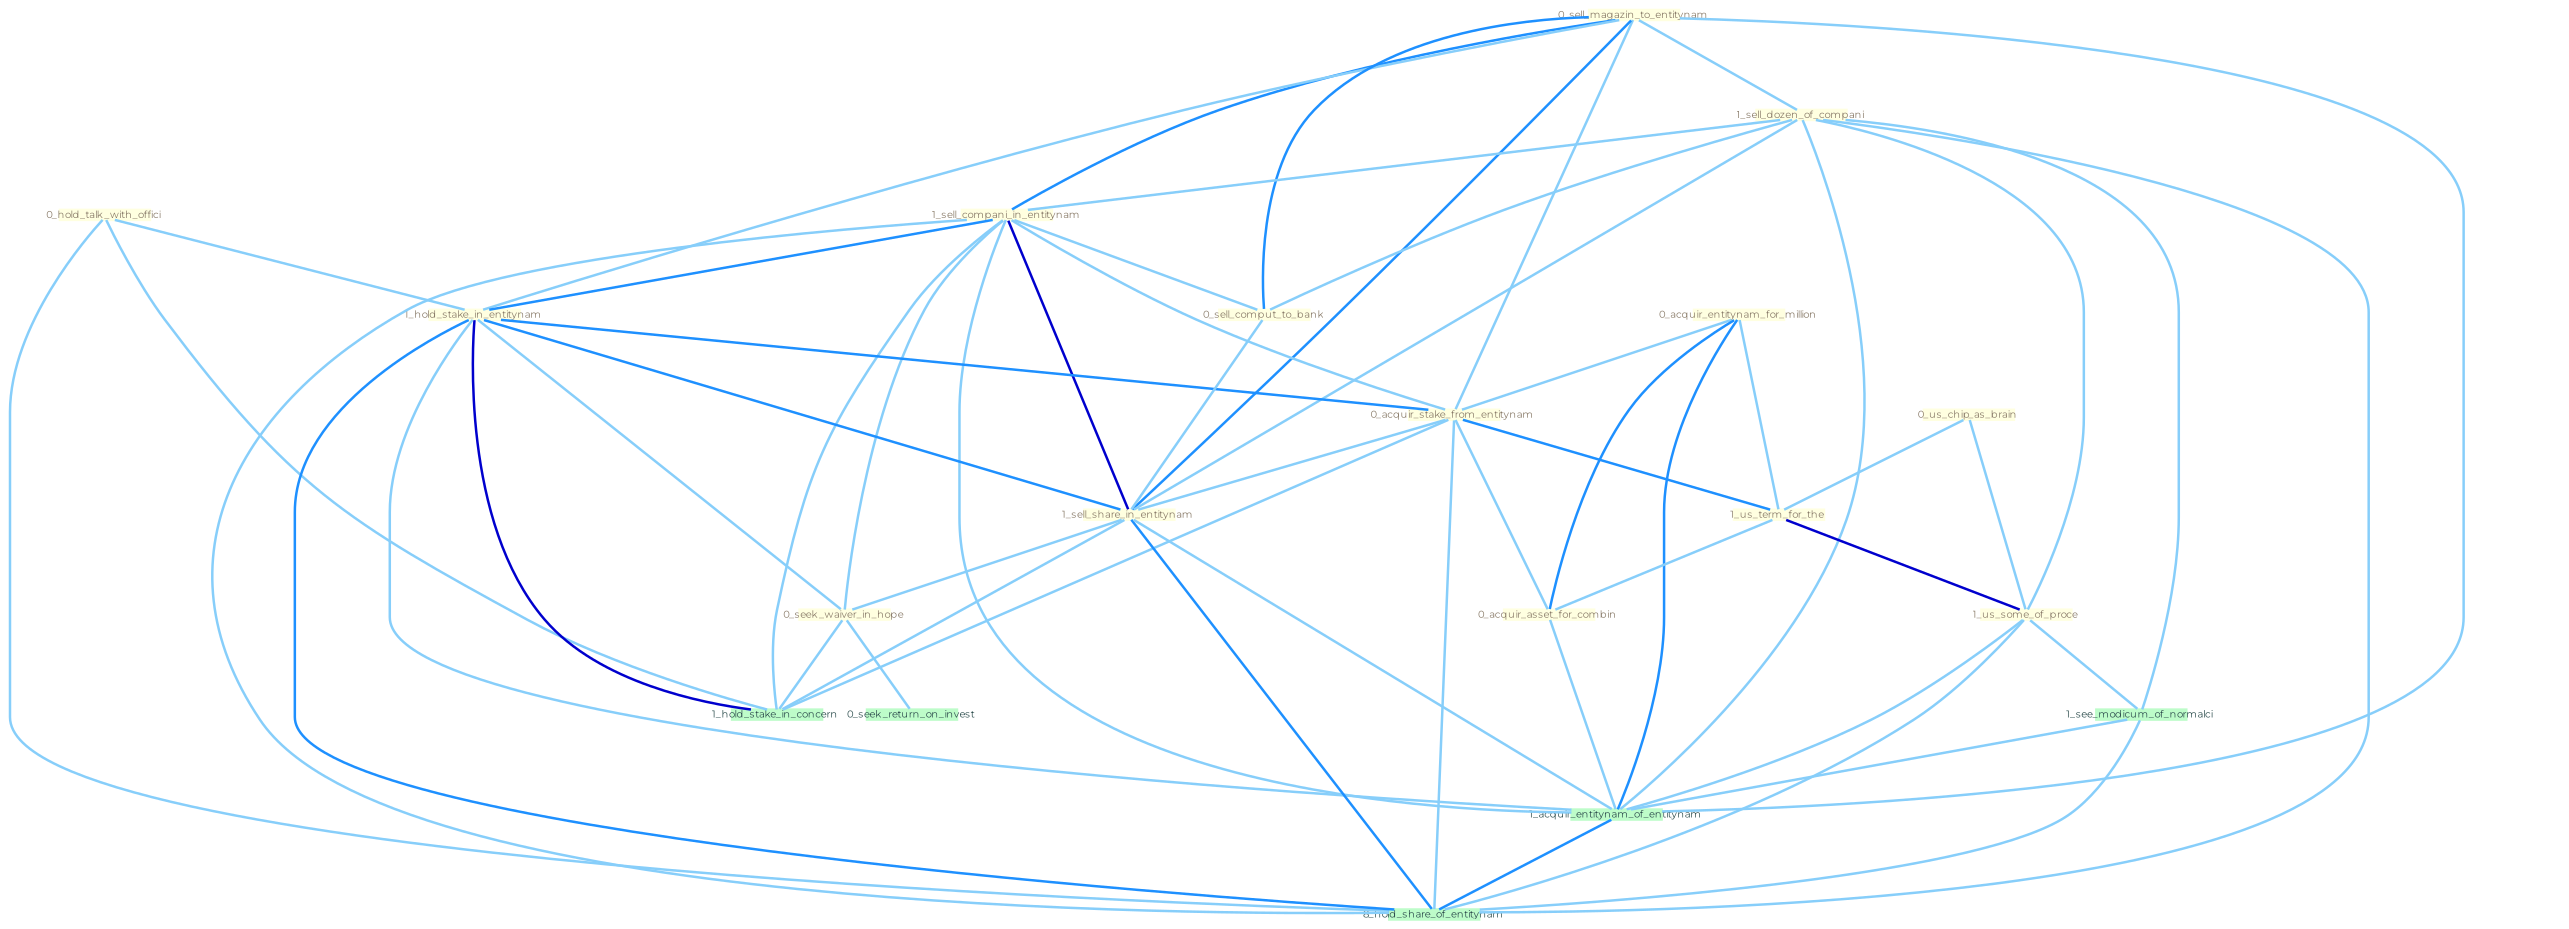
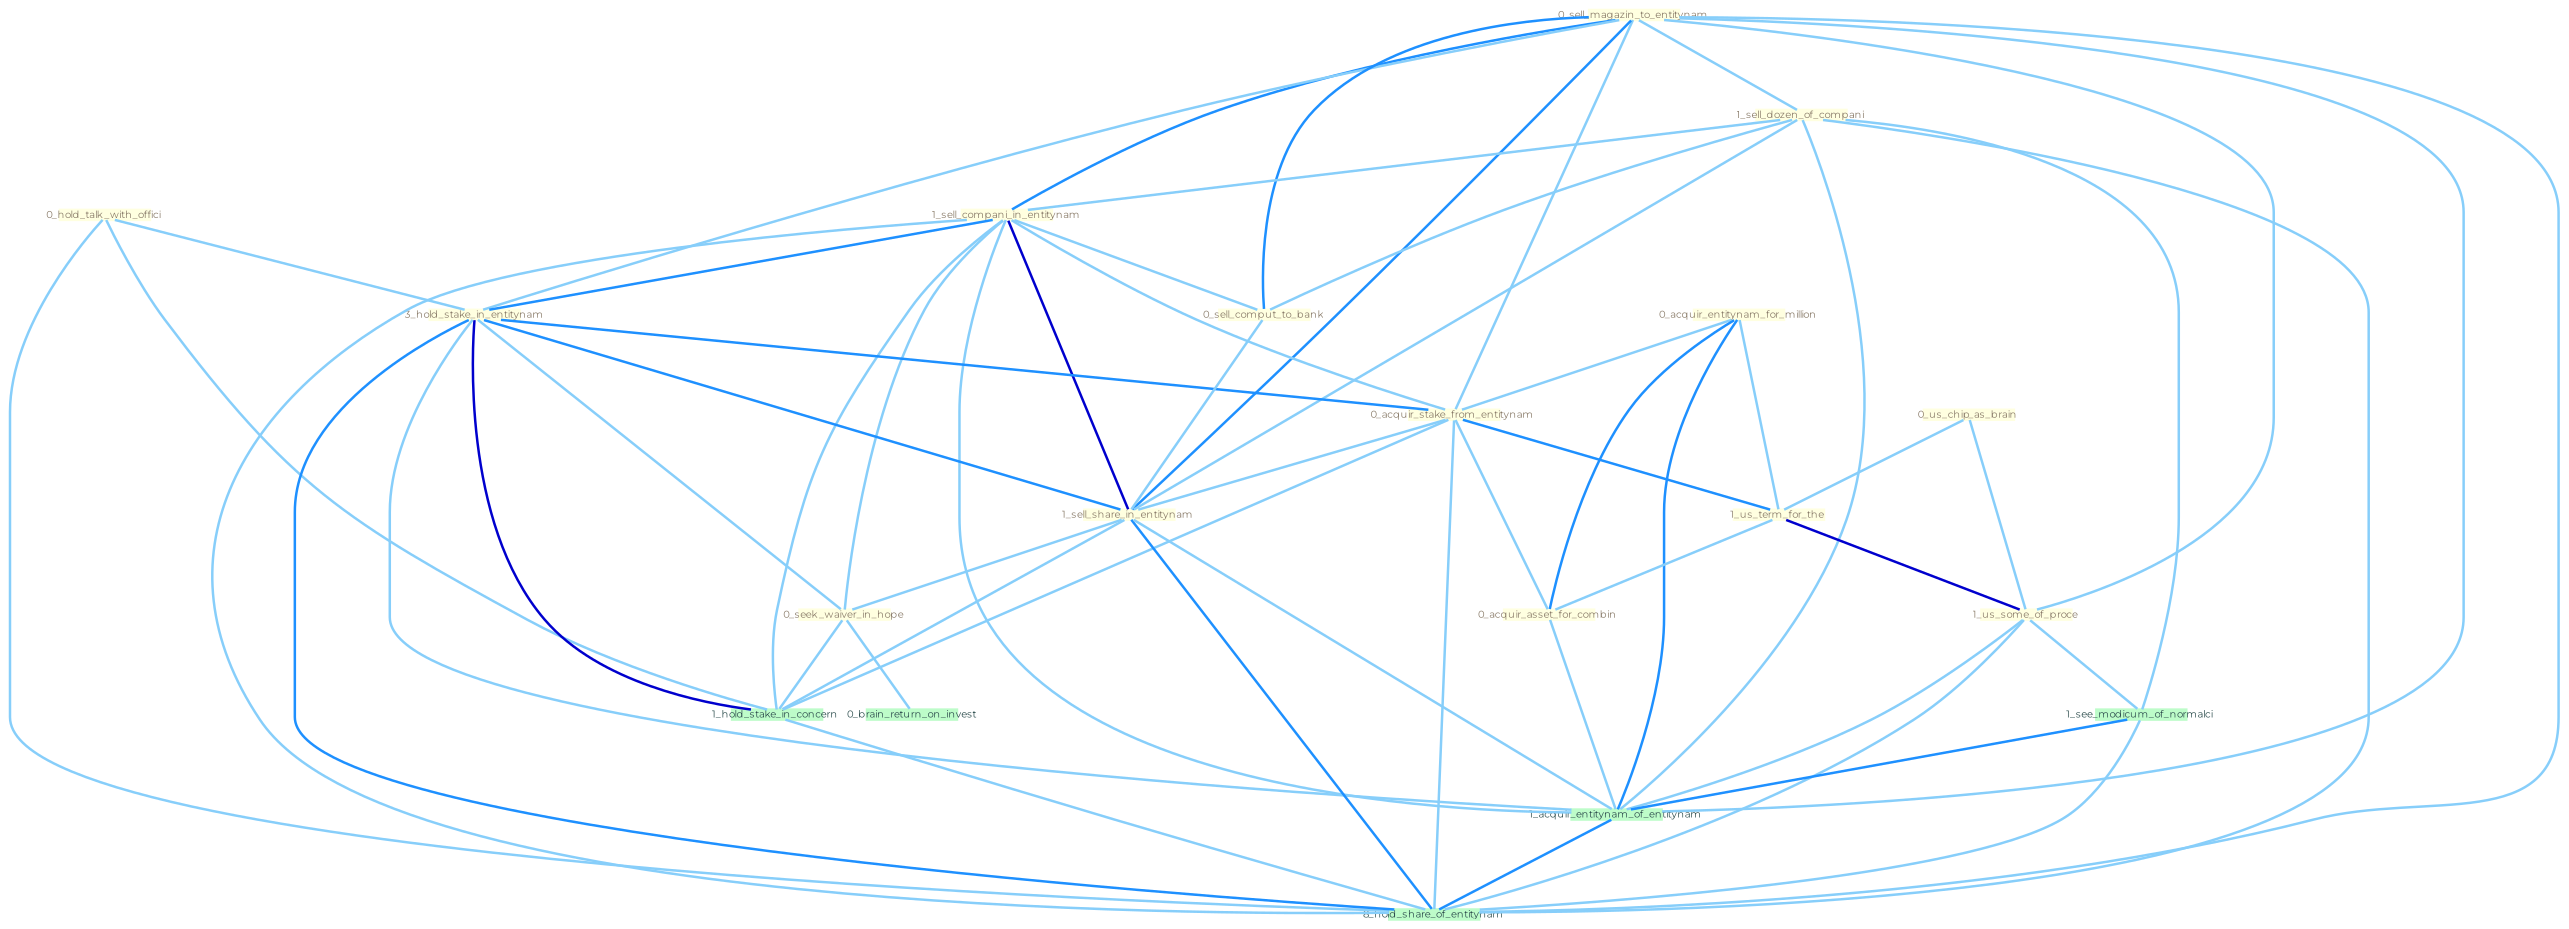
edge "1_sell_dozen_of_compani" -- "1_us_some_of_proce": now "0_sell_magazin_to_entitynam" -- "1_us_some_of_proce"
node "1_hold_stake_in_entitynam": label "1_hold_stake_in_entitynam" -> "3_hold_stake_in_entitynam"
edge "0_sell_magazin_to_entitynam" -- "8_hold_share_of_entitynam": added
node "0_seek_return_on_invest": label "0_seek_return_on_invest" -> "0_brain_return_on_invest"
edge "1_see_modicum_of_normalci" -- "1_acquir_entitynam_of_entitynam": color #87cefa -> #1e90ff
edge "1_hold_stake_in_concern" -- "8_hold_share_of_entitynam": added
